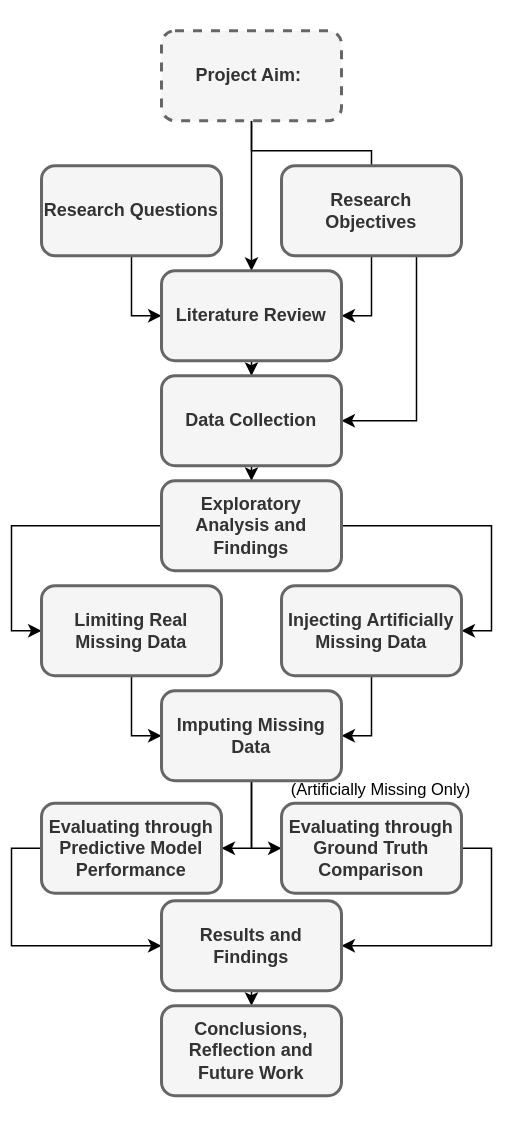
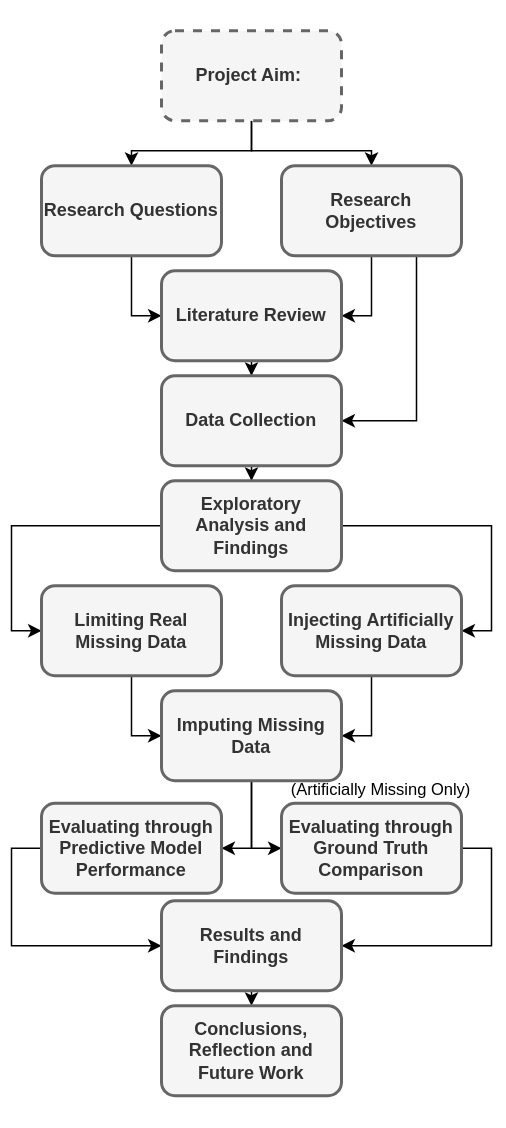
edge "Project Aim:" -- "Research Objectives": arrowhead none -> classic
edge "Project Aim:" -> "Literature Review": now "Project Aim:" -> "Research Questions"
